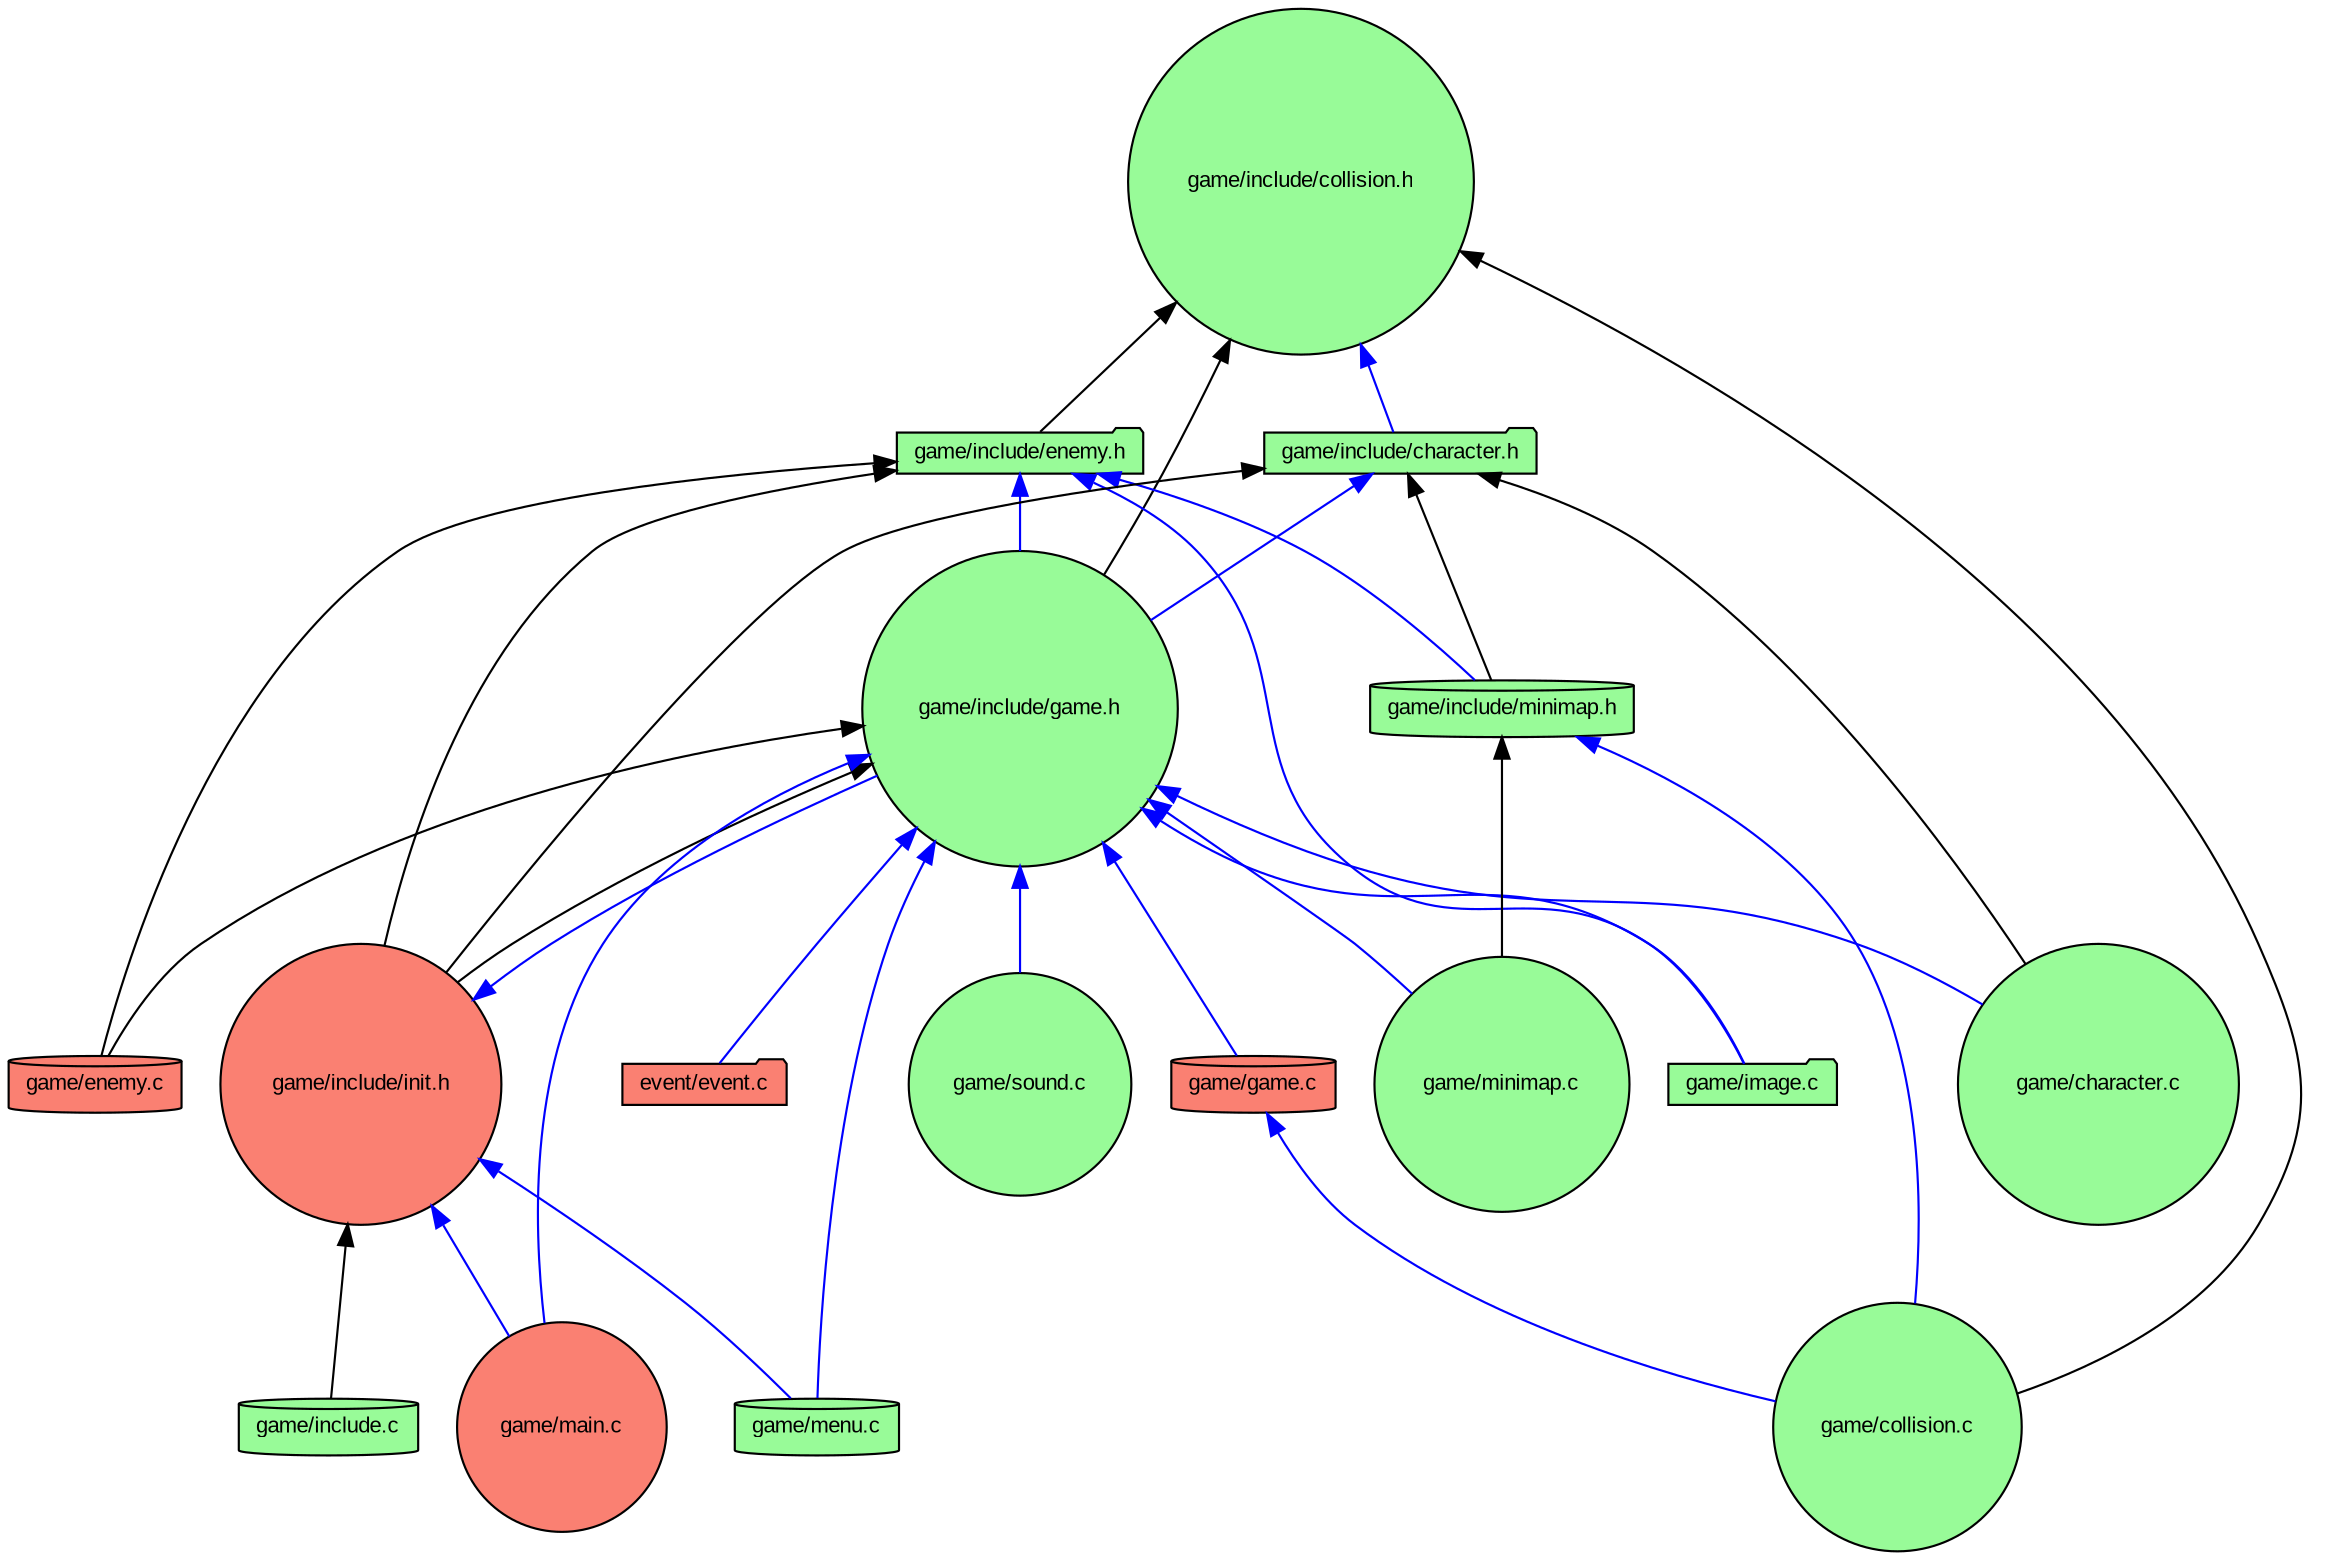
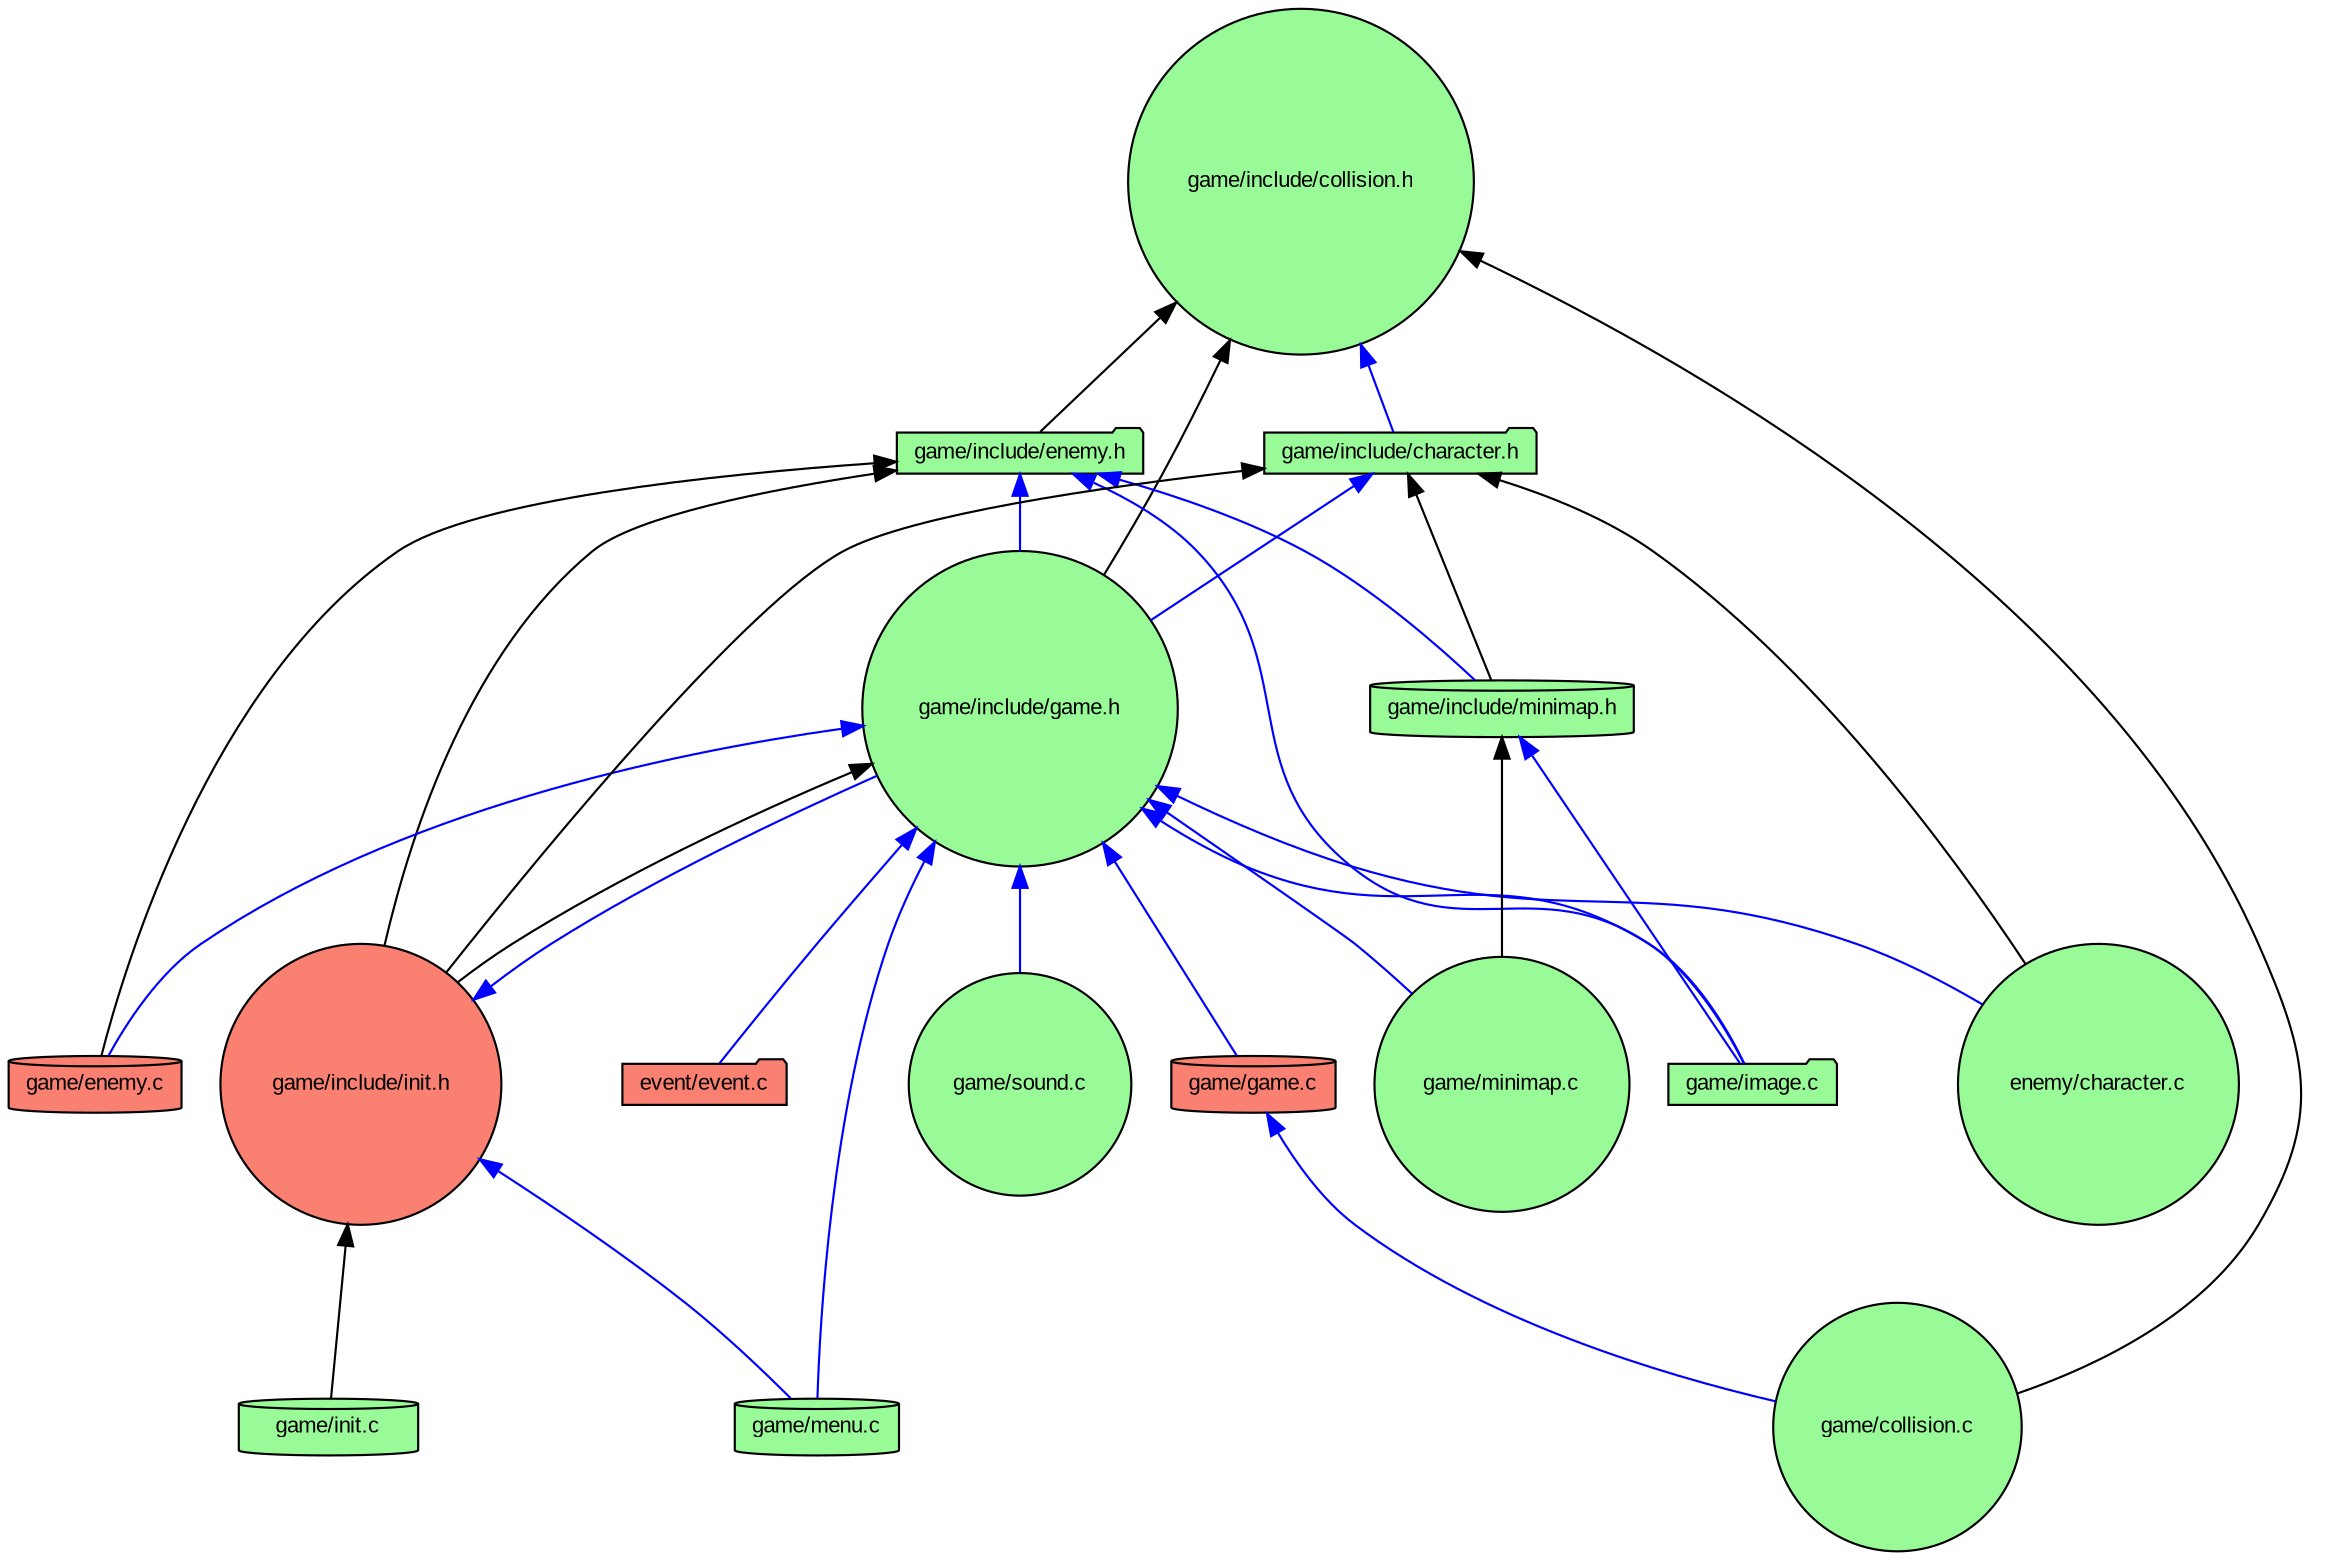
edge "game/enemy.c" -> "game/include/game.h": color black -> blue
edge "game/collision.c" -> "game/include/minimap.h": now "game/image.c" -> "game/include/minimap.h"
node "game/character.c": label "game/character.c" -> "enemy/character.c"
node "game/include.c": label "game/include.c" -> "game/init.c"
node "game/main.c": removed
